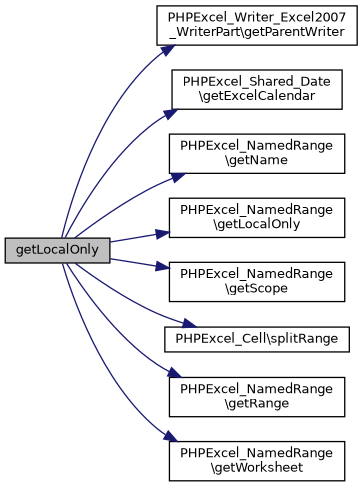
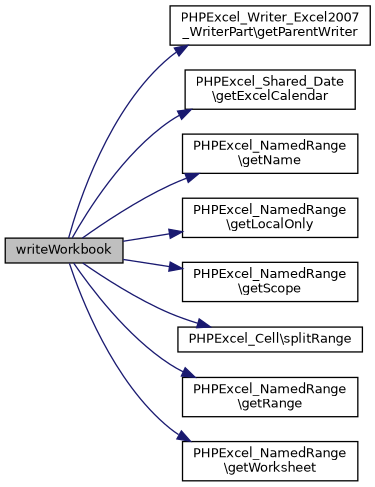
node "getLocalOnly": label "getLocalOnly" -> "writeWorkbook"
